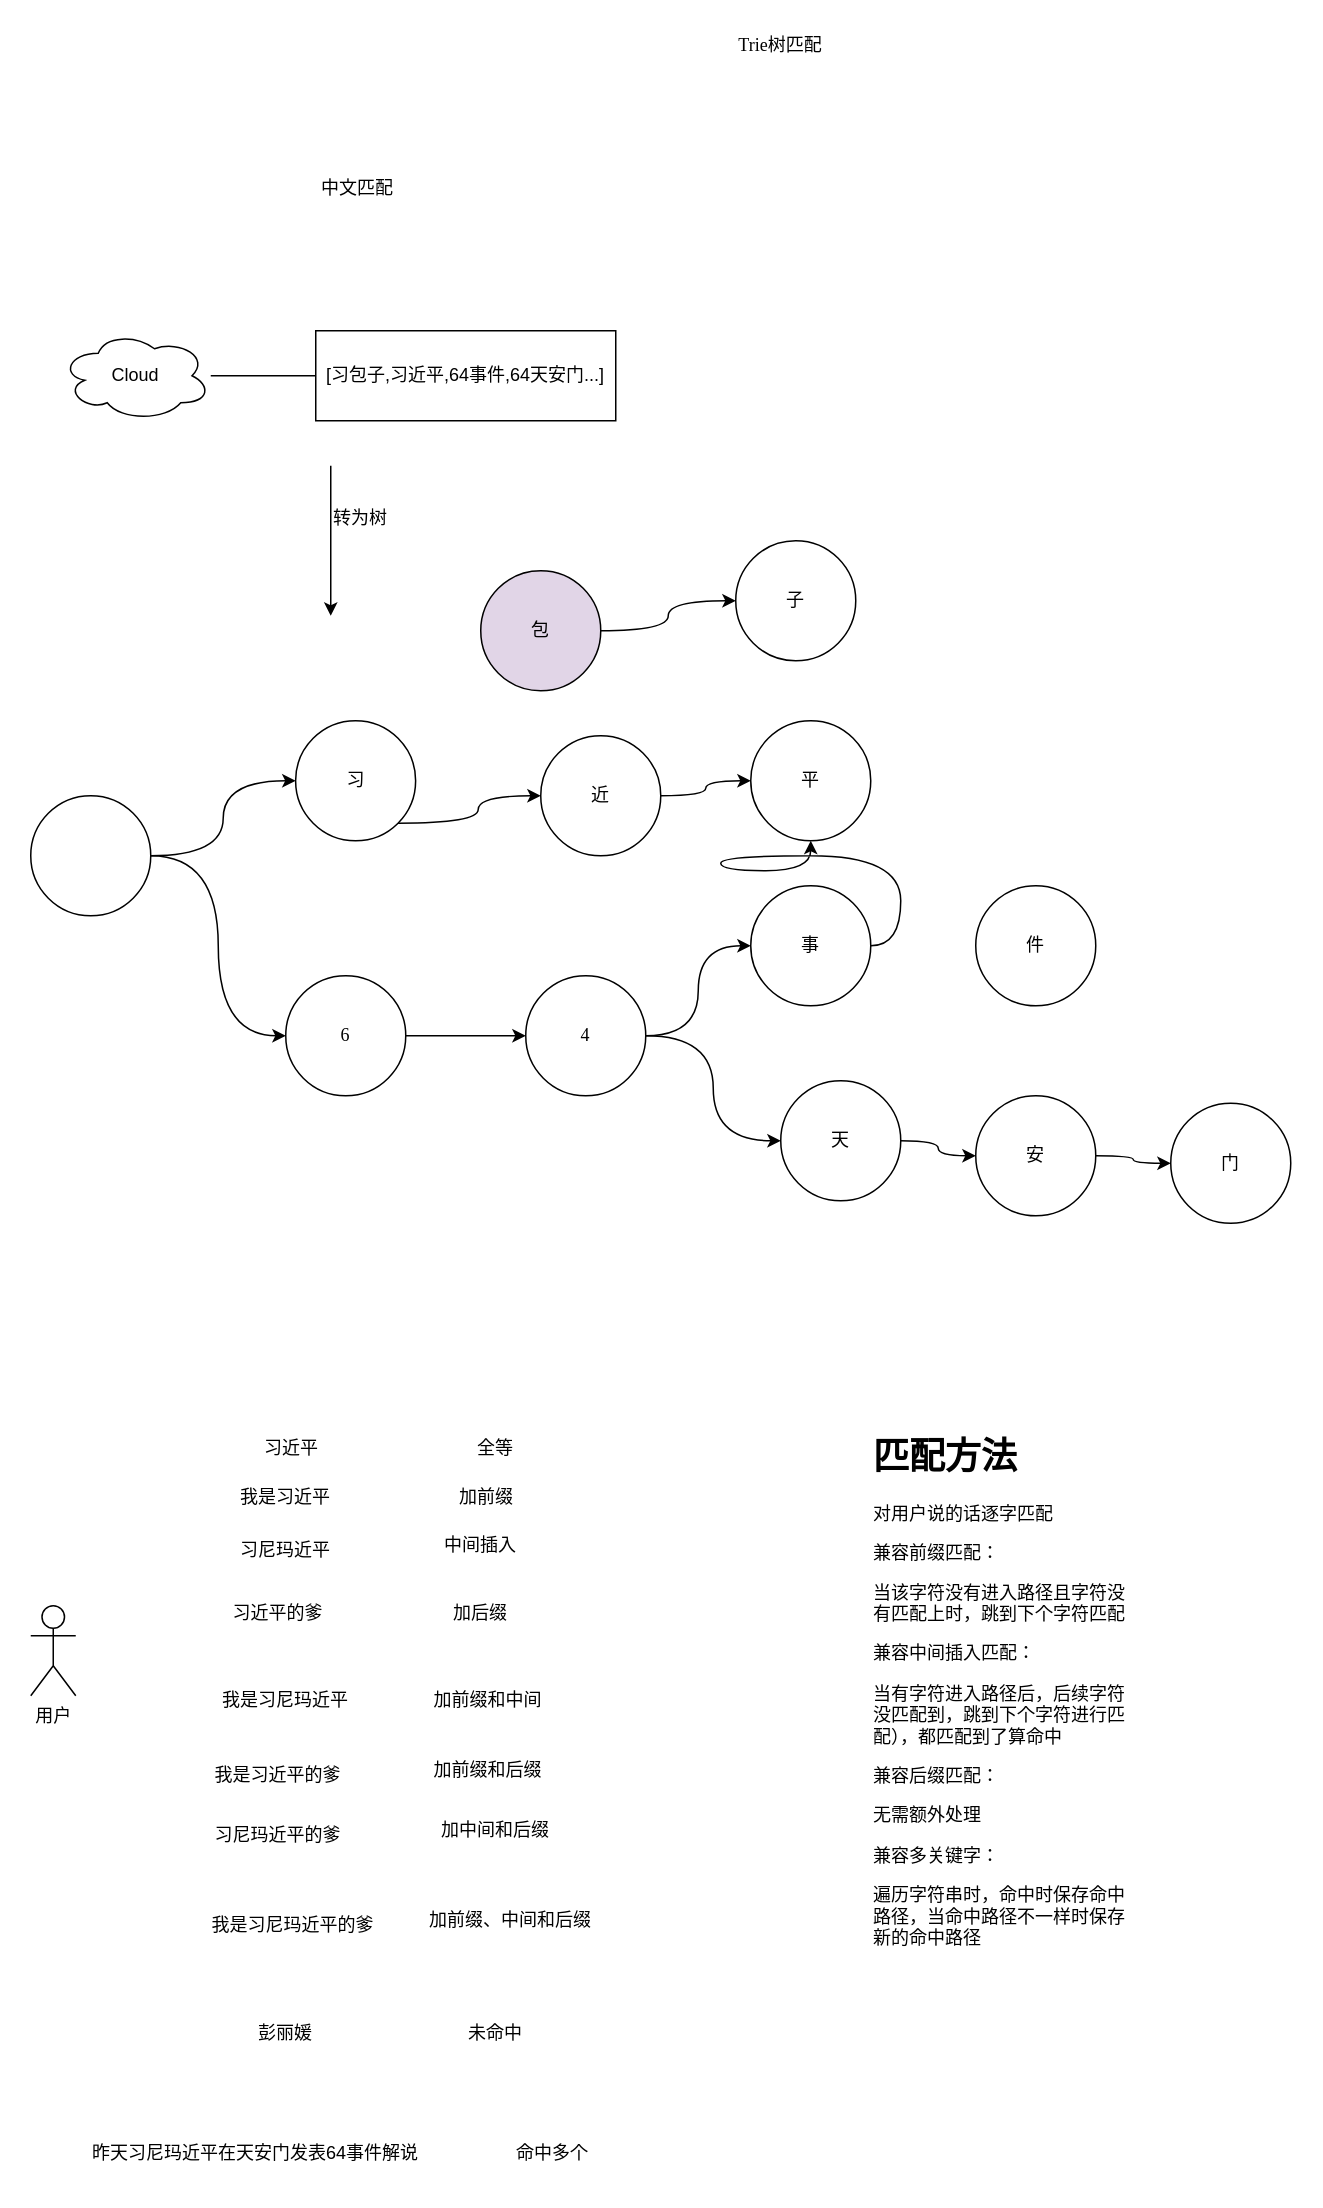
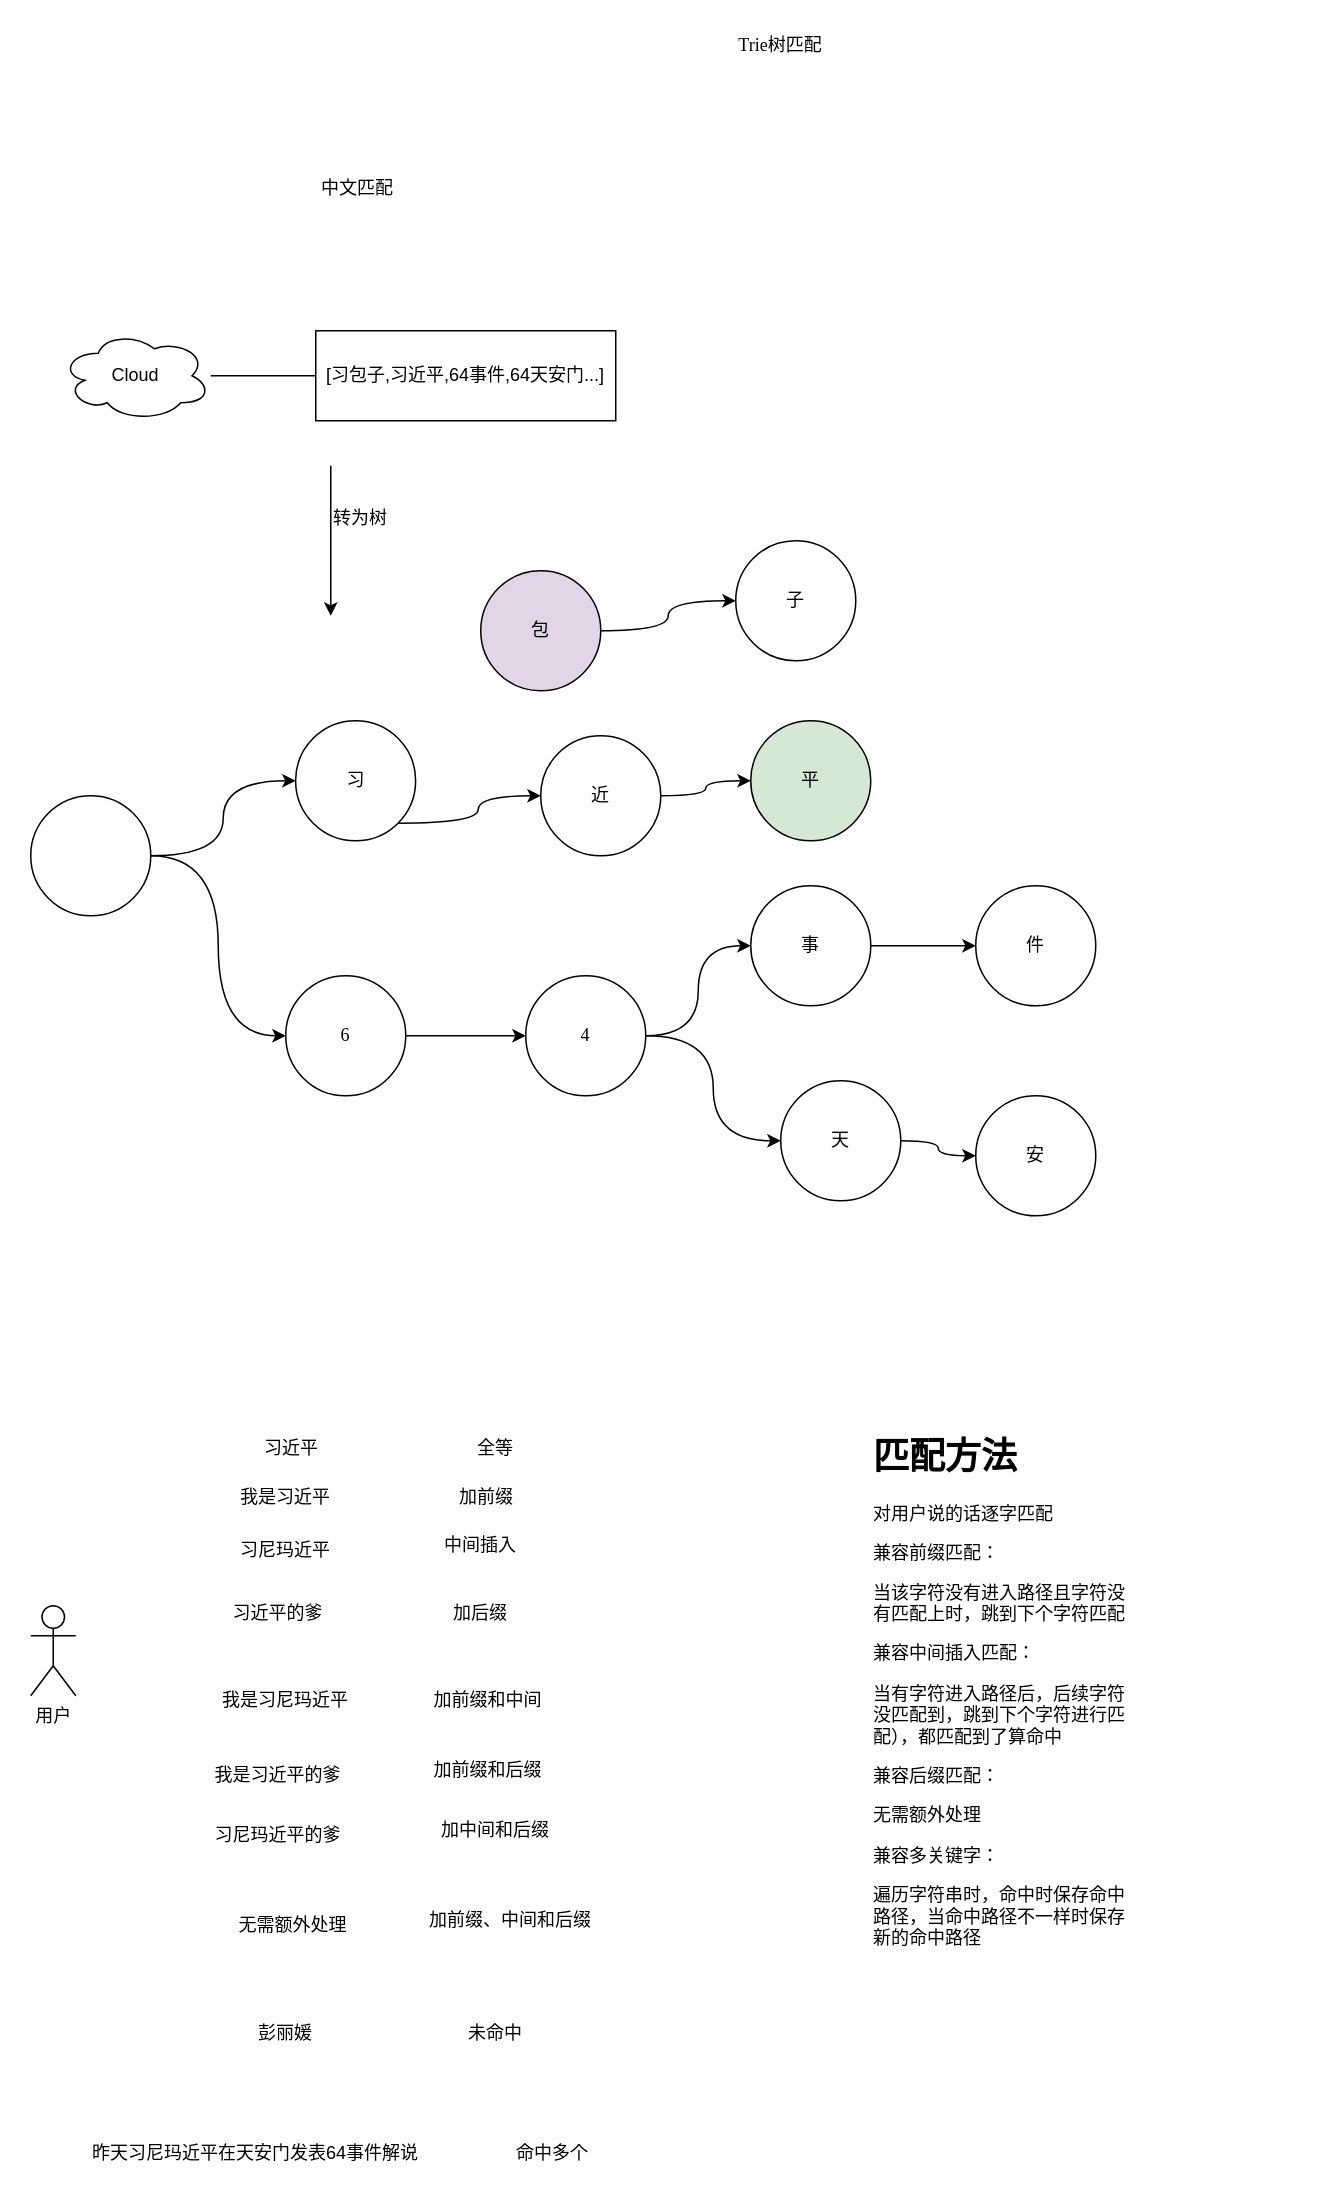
node "平": fillcolor #ffffff -> #d5e8d4
edge "事" -> "平": now "事" -> "件"
edge "安" -> "门": removed
node "门": removed
node "我是习尼玛近平的爹": label "我是习尼玛近平的爹" -> "无需额外处理"
